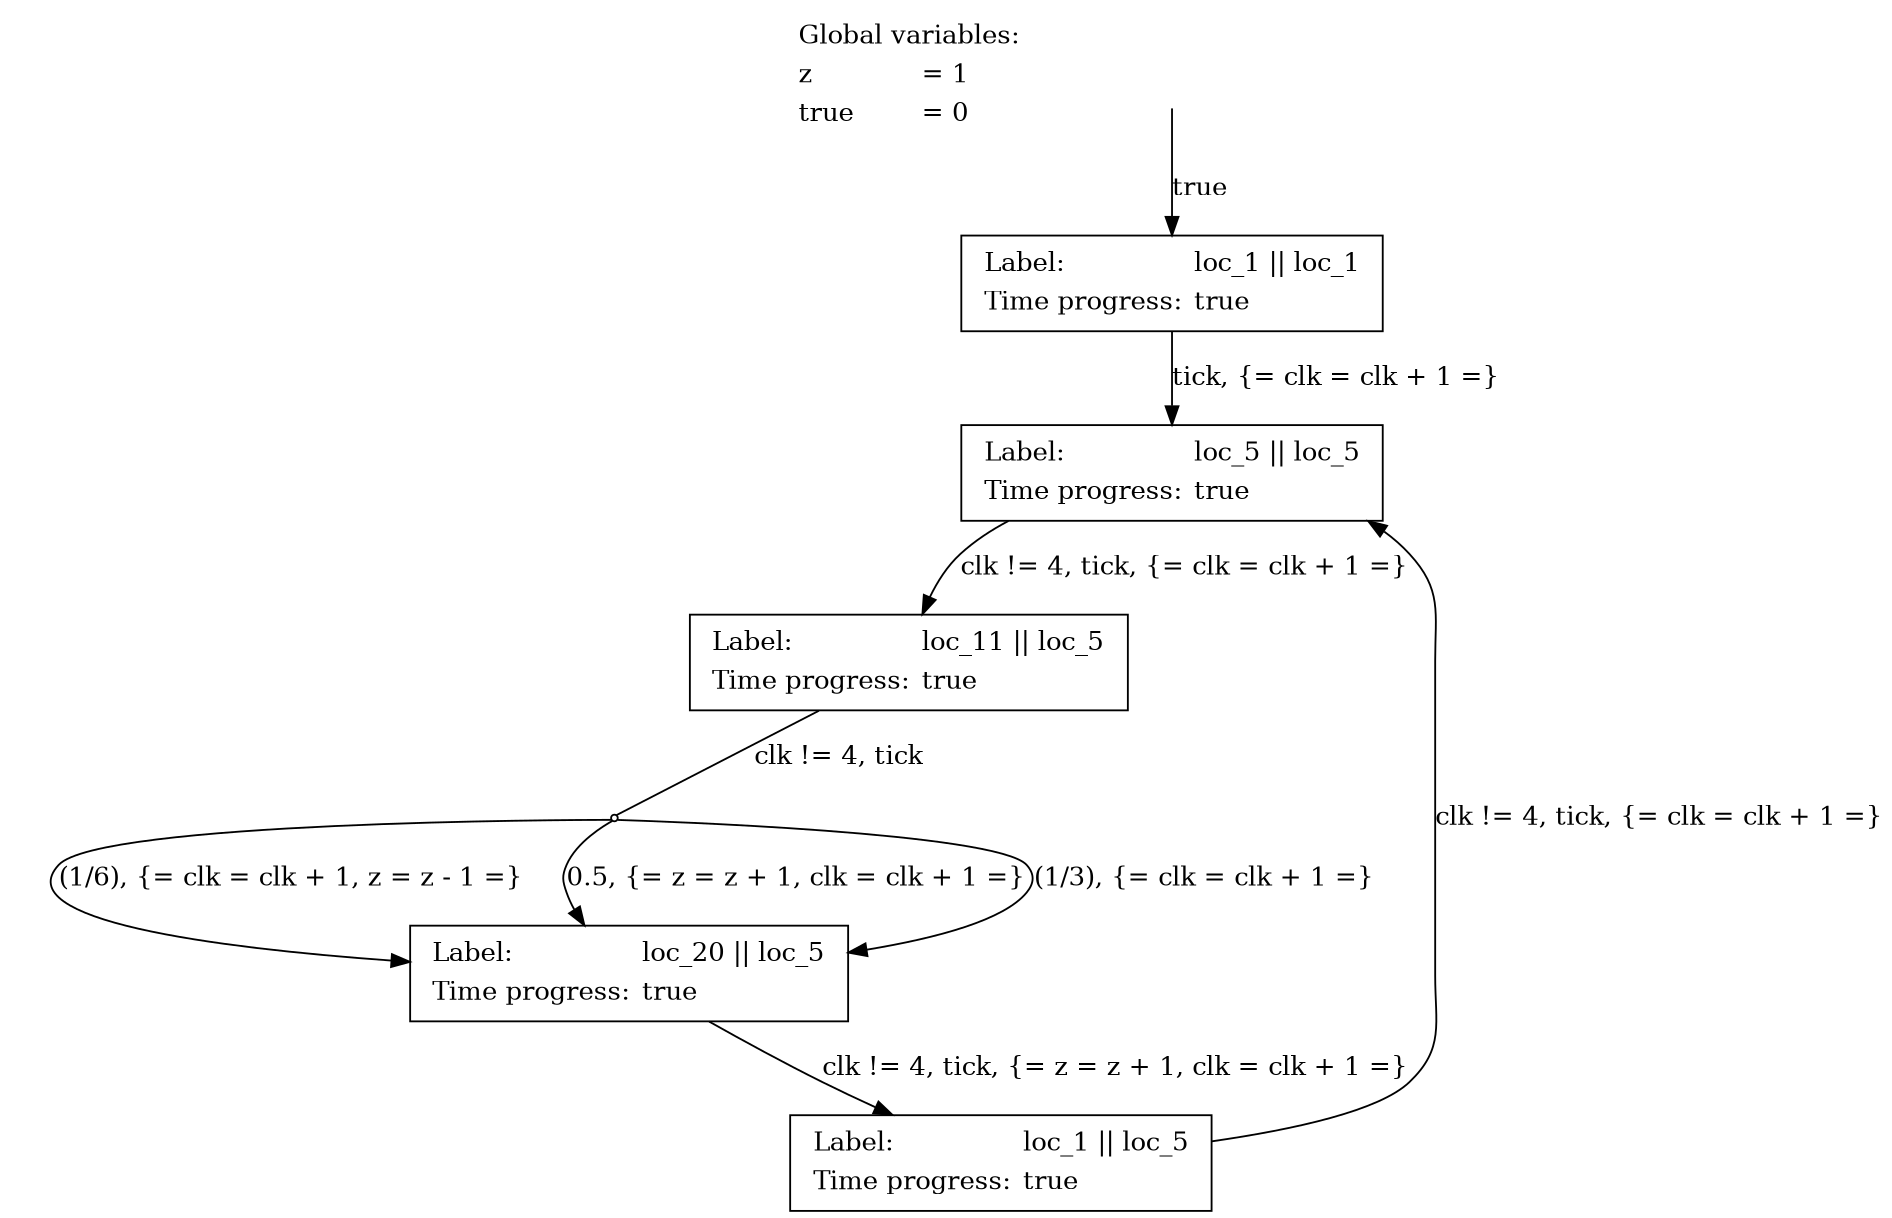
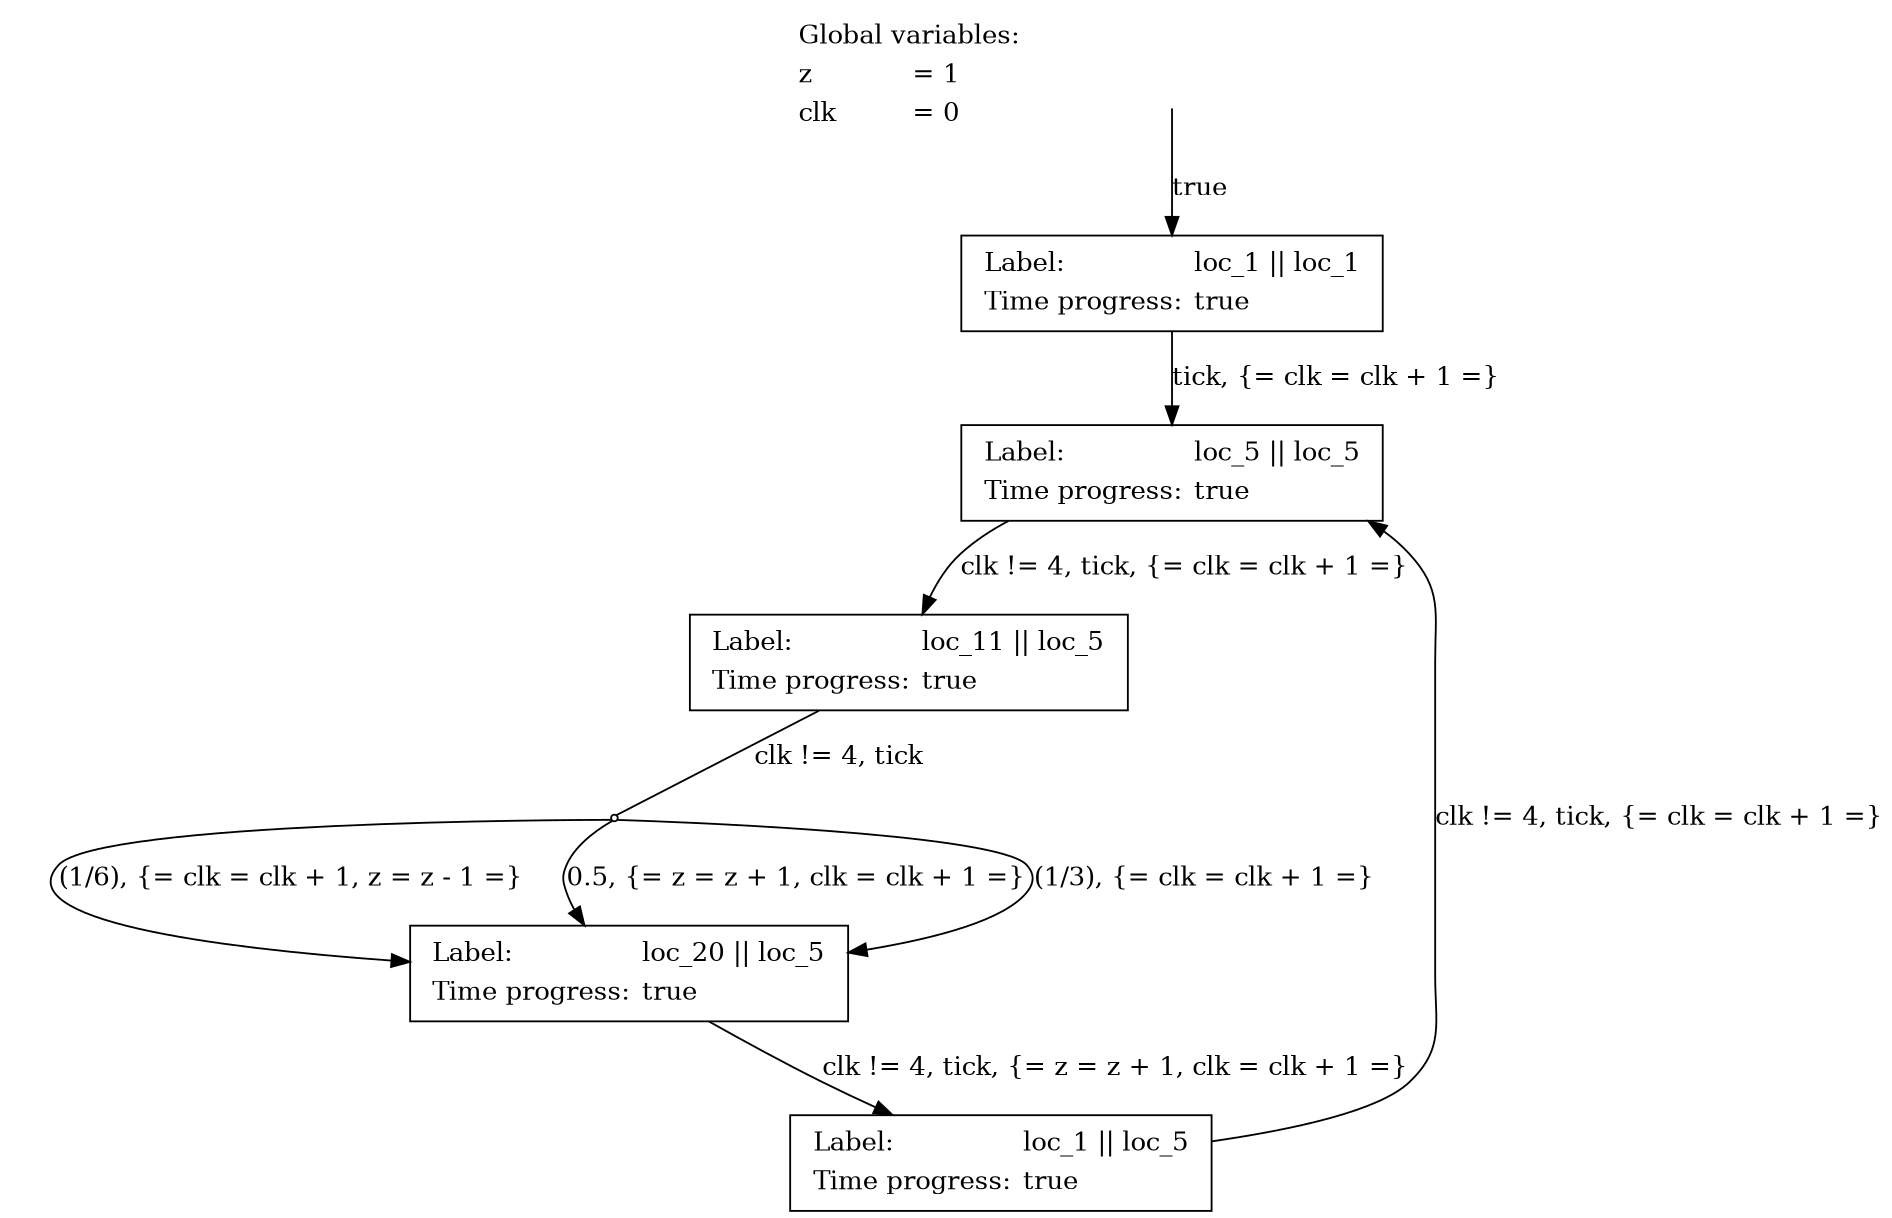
node "Global variables:": text "true" -> "clk"
